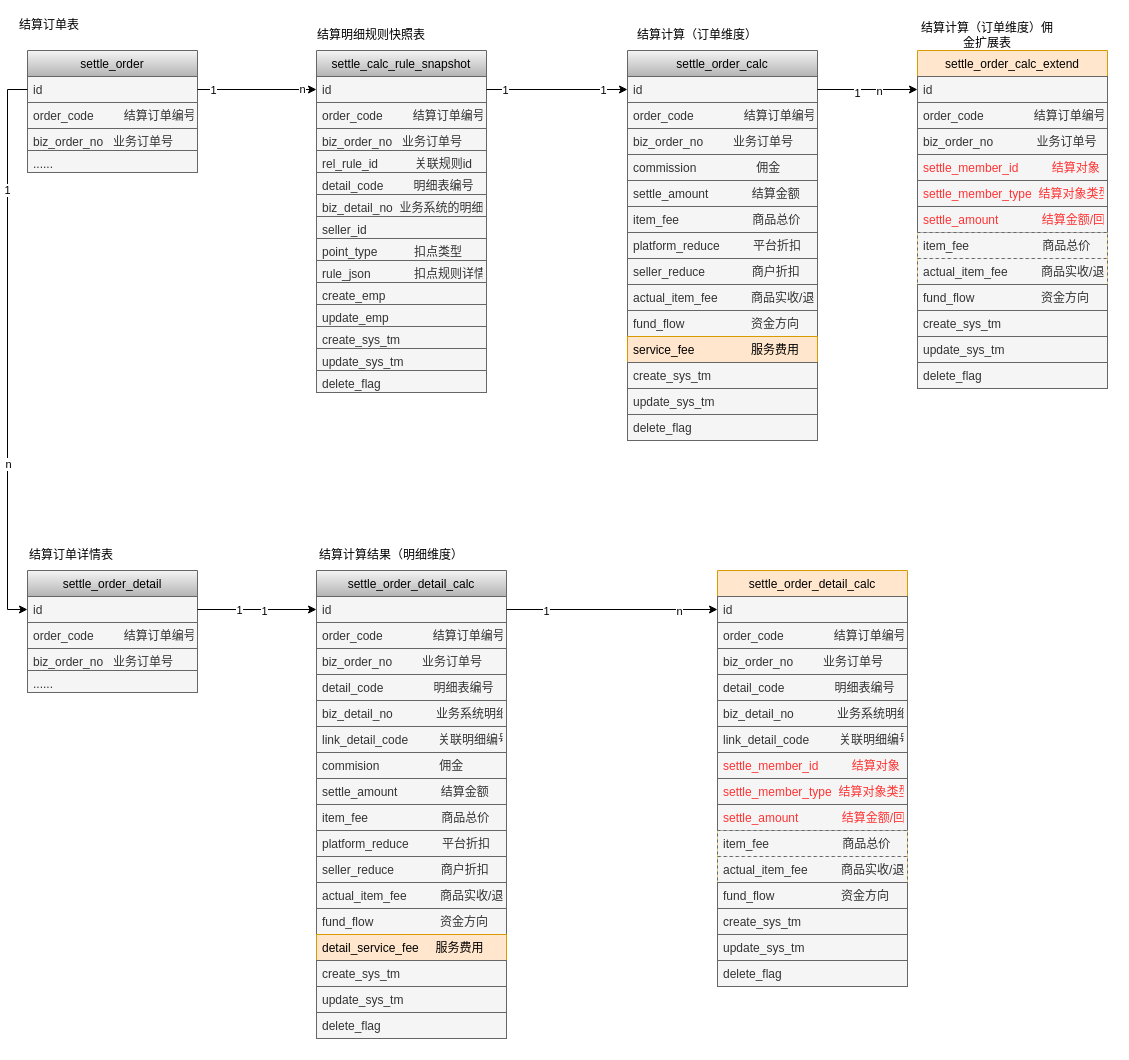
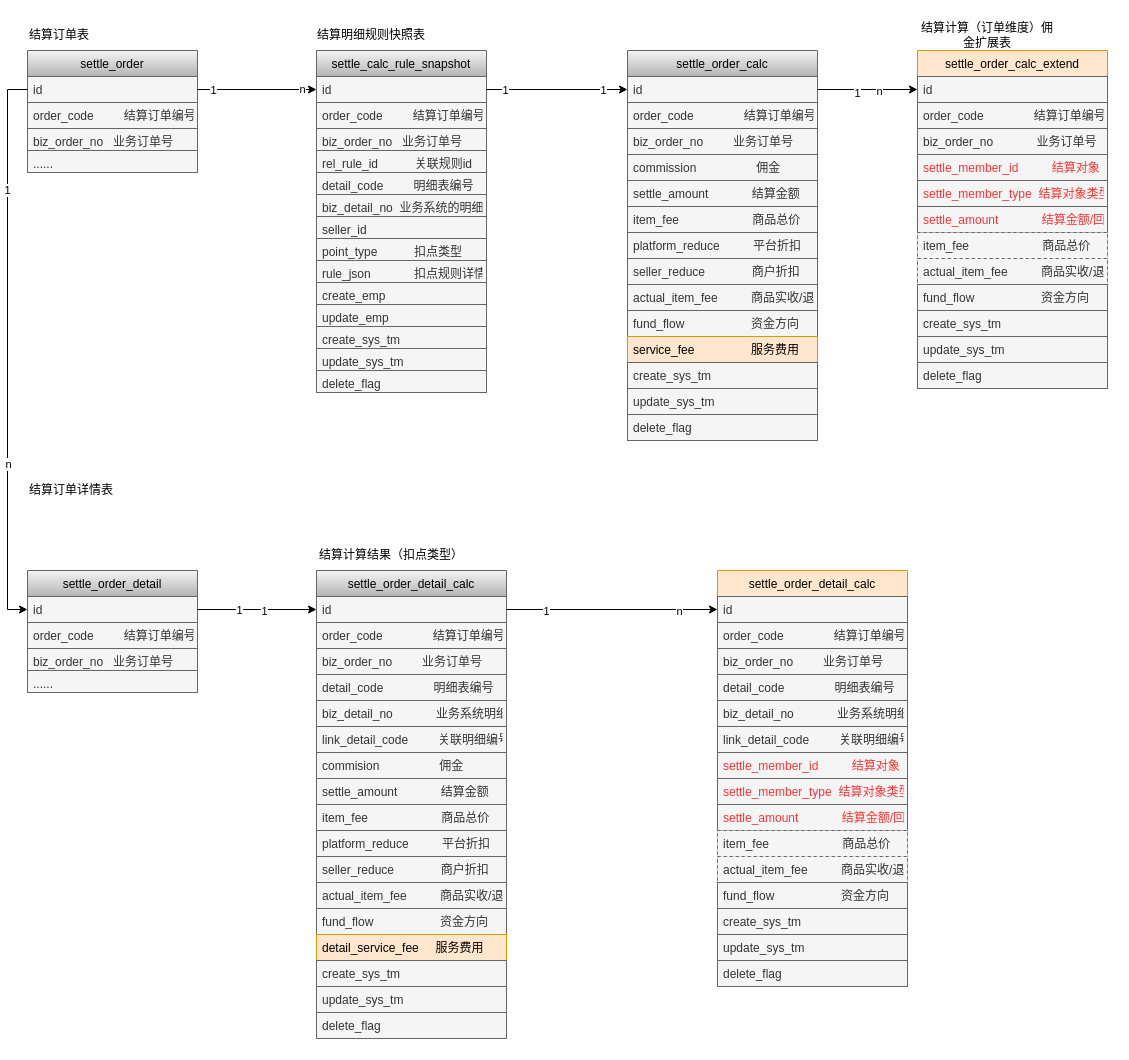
node "结算订单表": moved (73, 26) -> (83, 36)
node "结算计算（订单维度）": removed
node "结算订单详情表": moved (83, 556) -> (83, 491)
node "结算计算结果（明细维度）": label "结算计算结果（明细维度）" -> "结算计算结果（扣点类型）"
